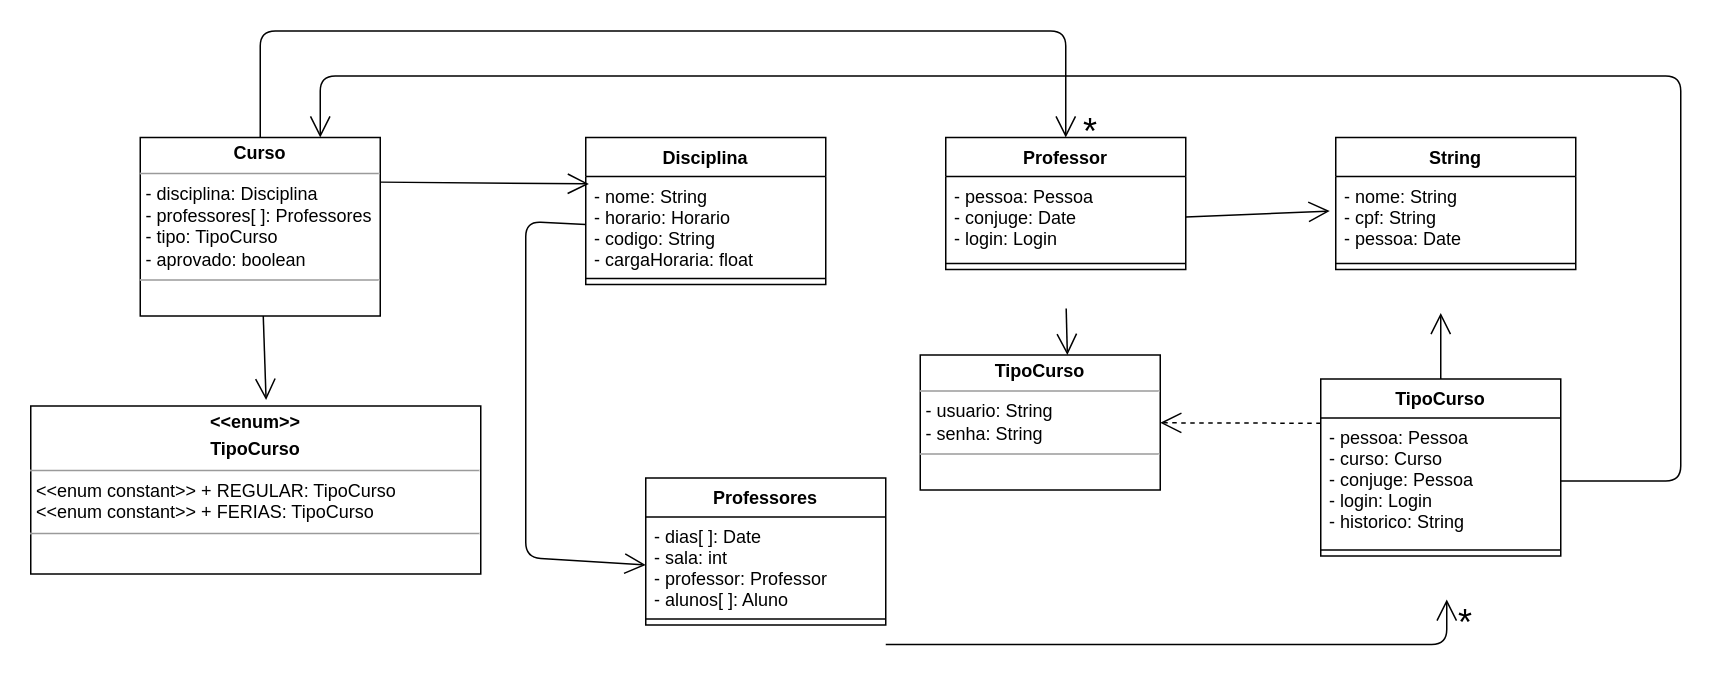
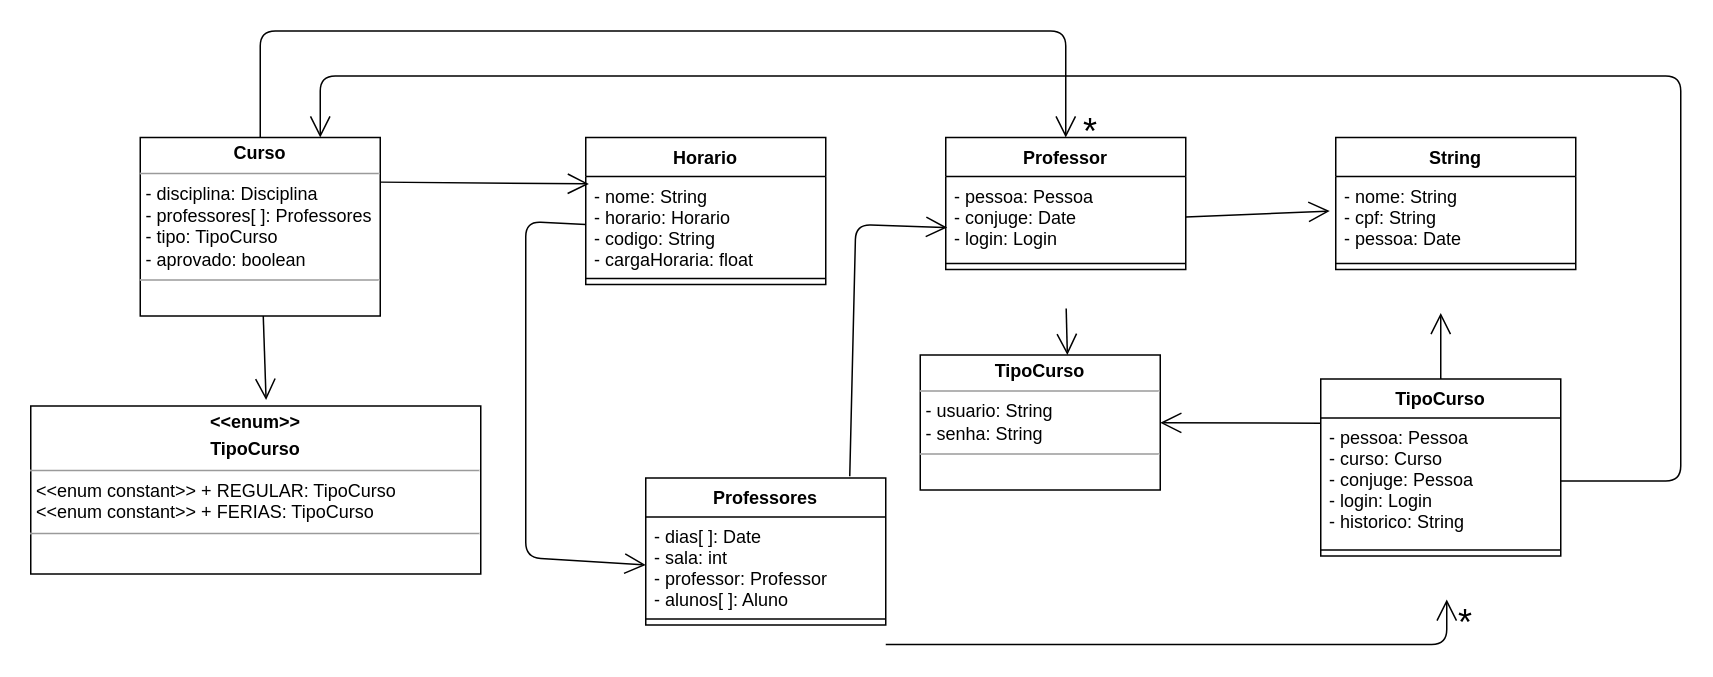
node "Disciplina": label "Disciplina" -> "Horario"
edge "Professores" -> "- pessoa: Pessoa - conjuge: Date - login: Login": added
edge "TipoCurso" -> "TipoCurso - usuario: String - senha: String": style dashed -> solid
